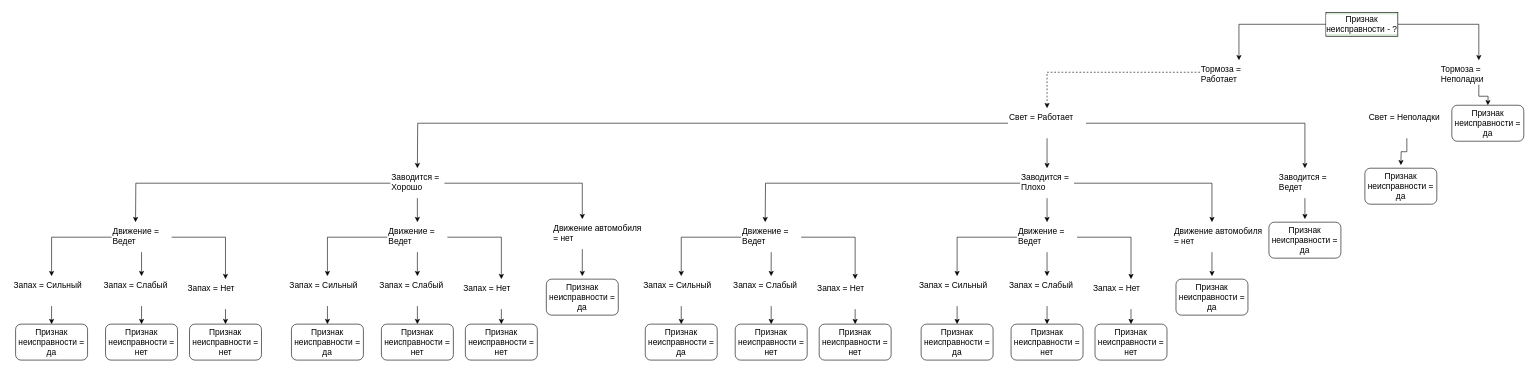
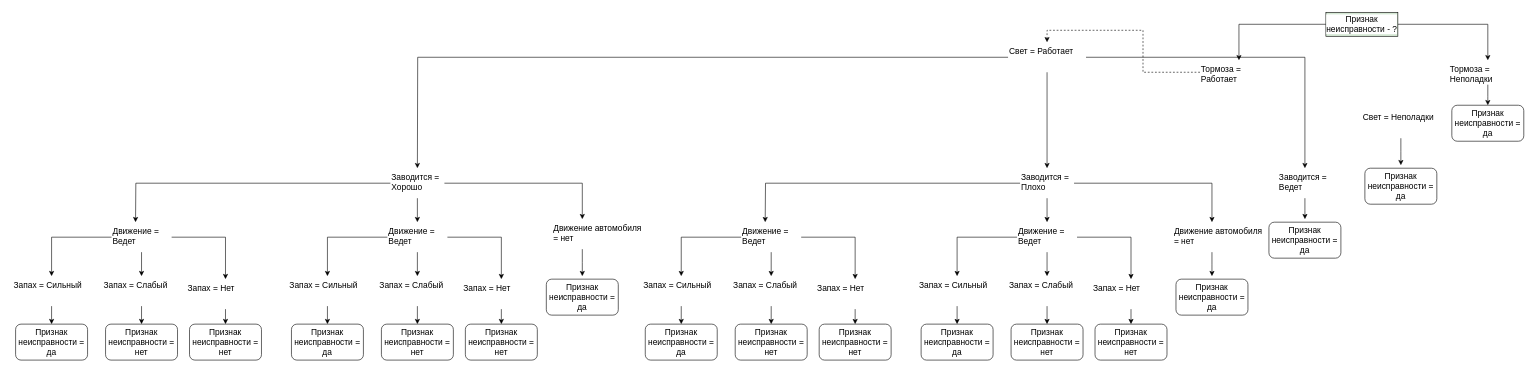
node "Тормоза = Неполадки": moved (1479, 72) -> (1488, 72)
node "Свет = Работает": moved (1047, 123) -> (1047, 57)
node "Свет = Неполадки": moved (1407, 123) -> (1401, 123)
